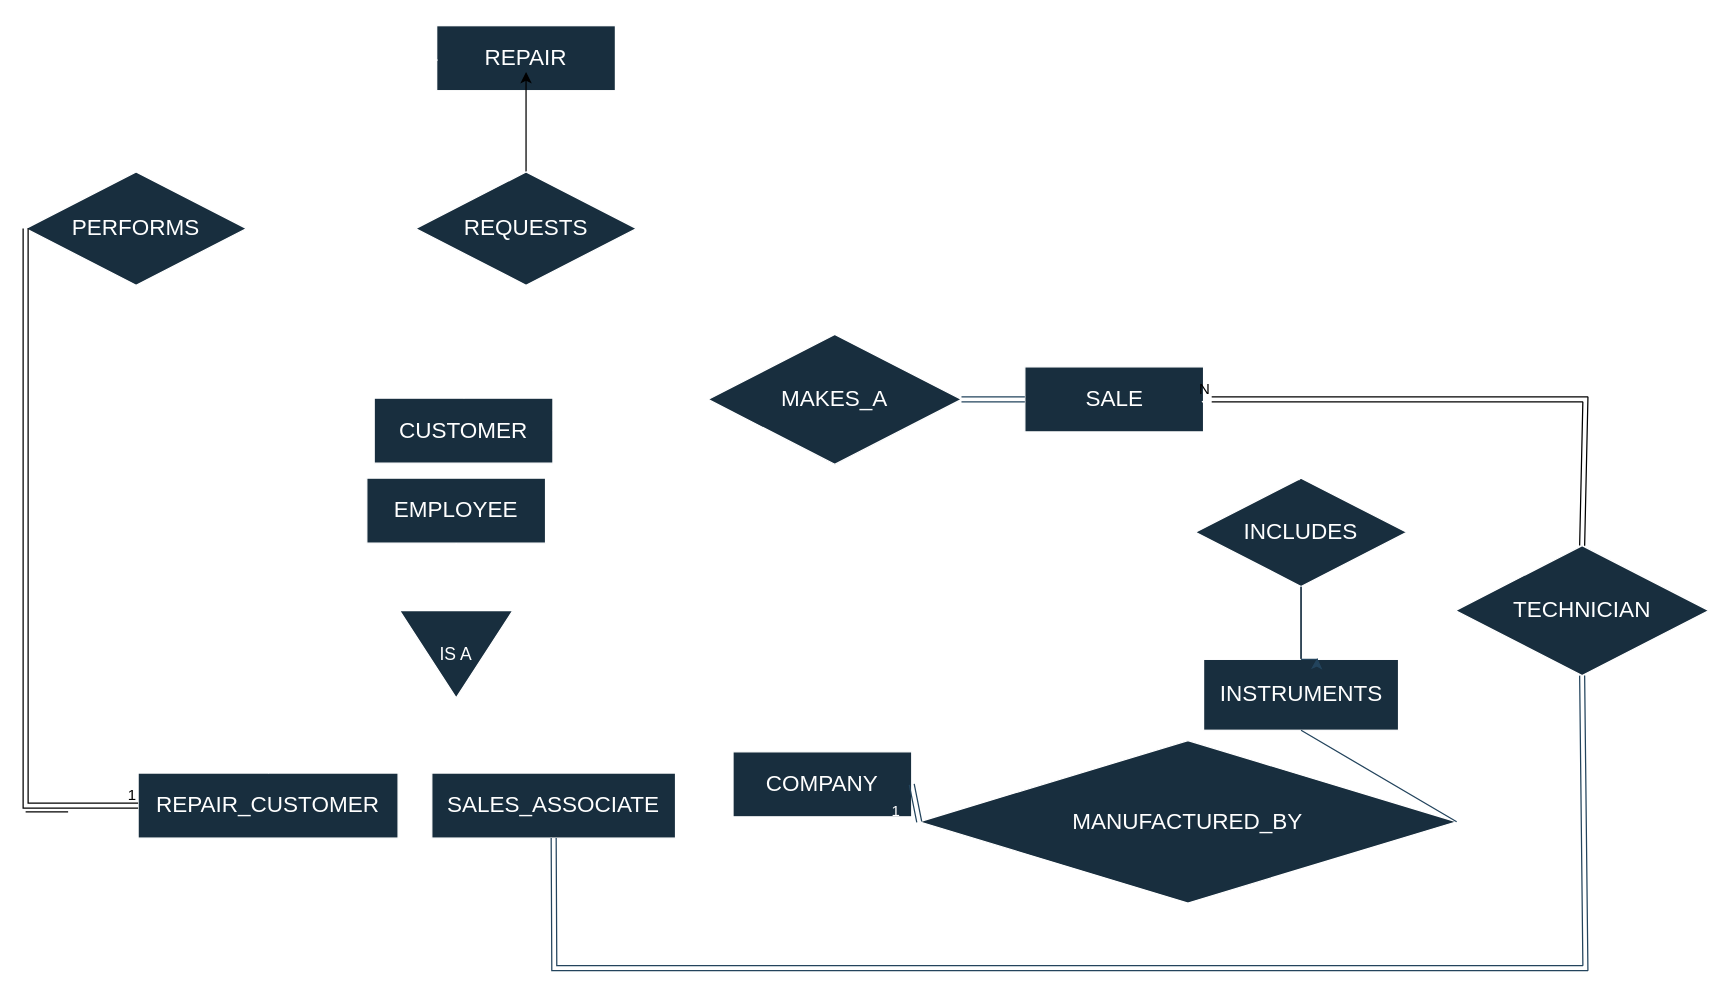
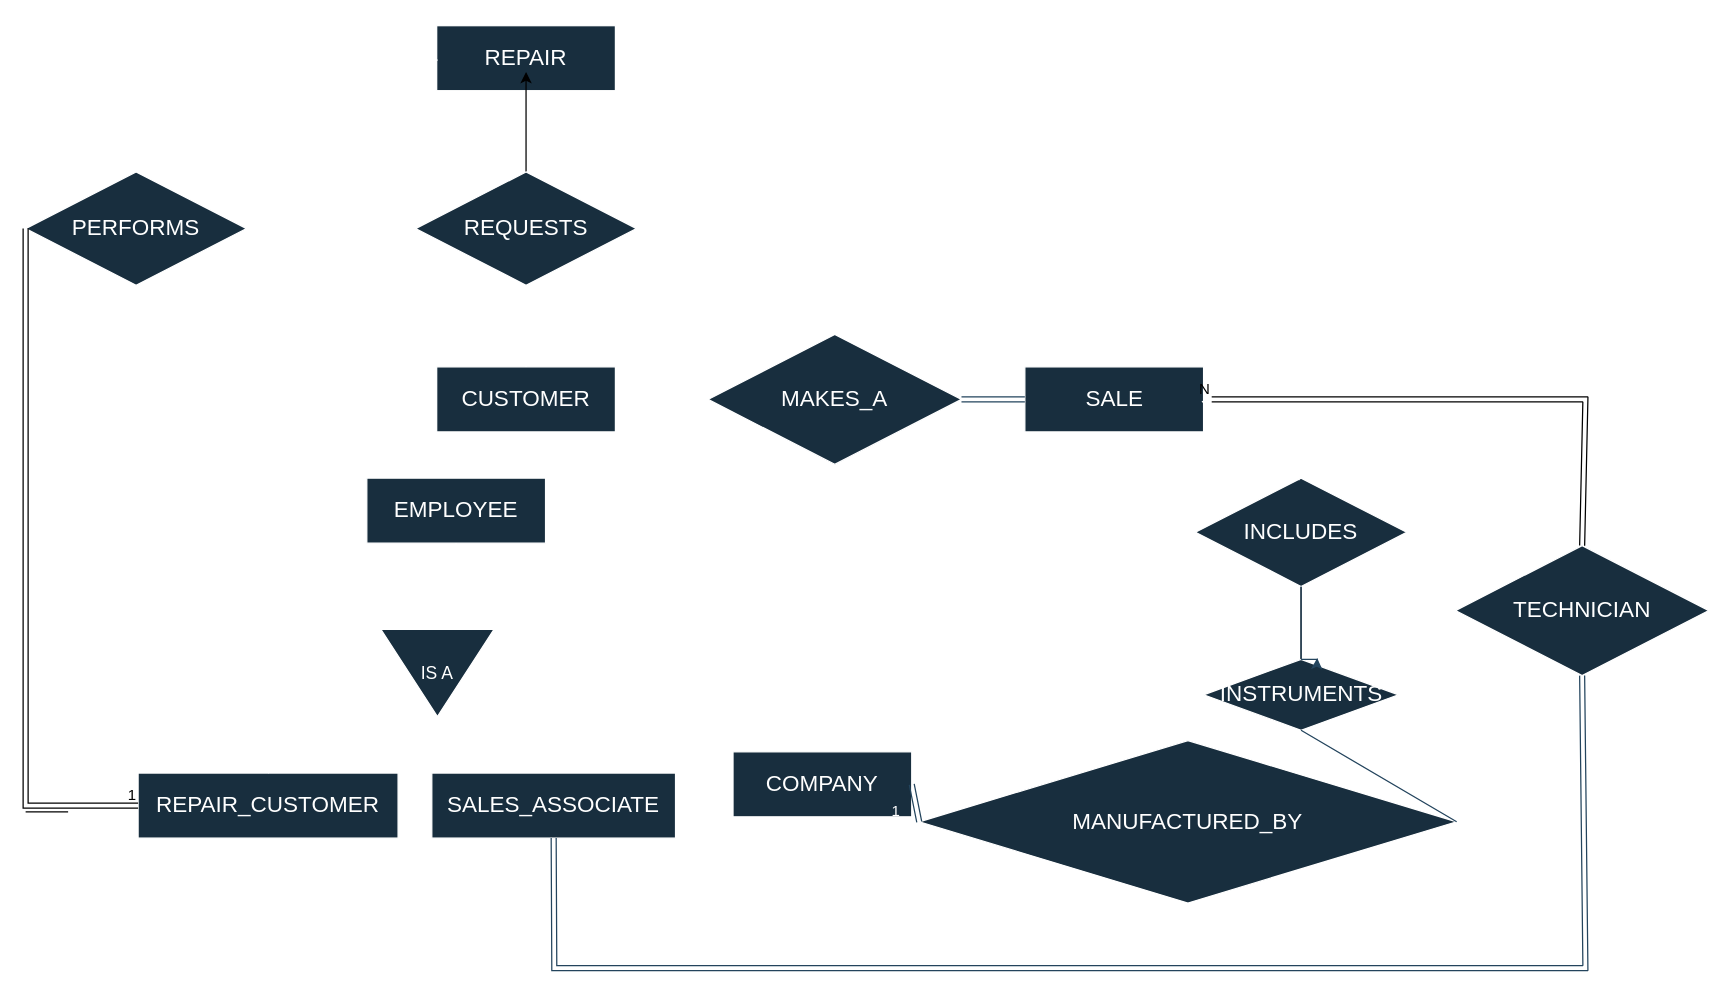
node "CUSTOMER": moved (464, 431) -> (526, 399)
node "IS A": moved (456, 654) -> (438, 673)
node "INSTRUMENTS": shape rectangle -> diamond
